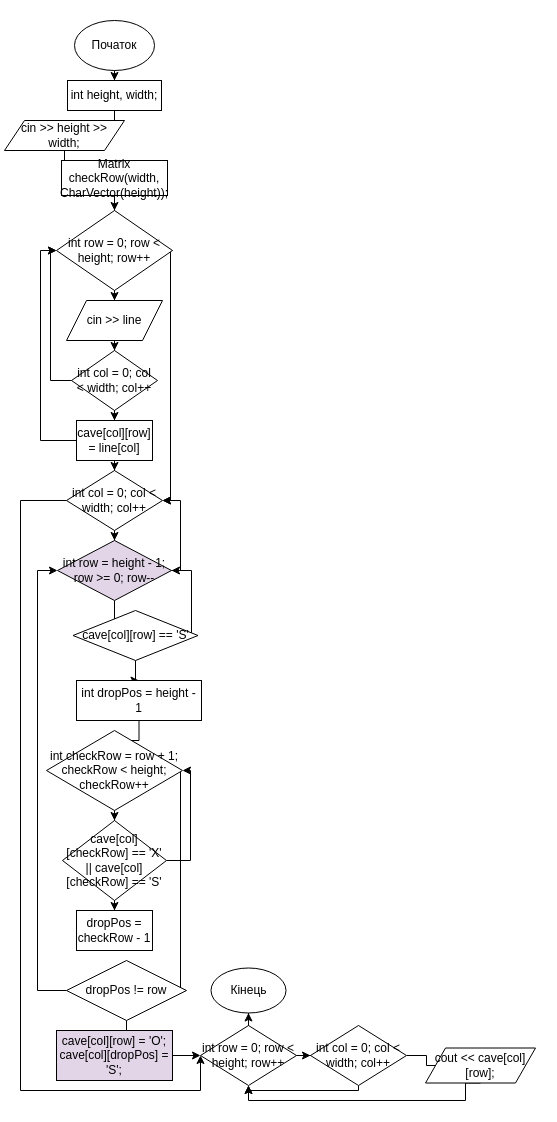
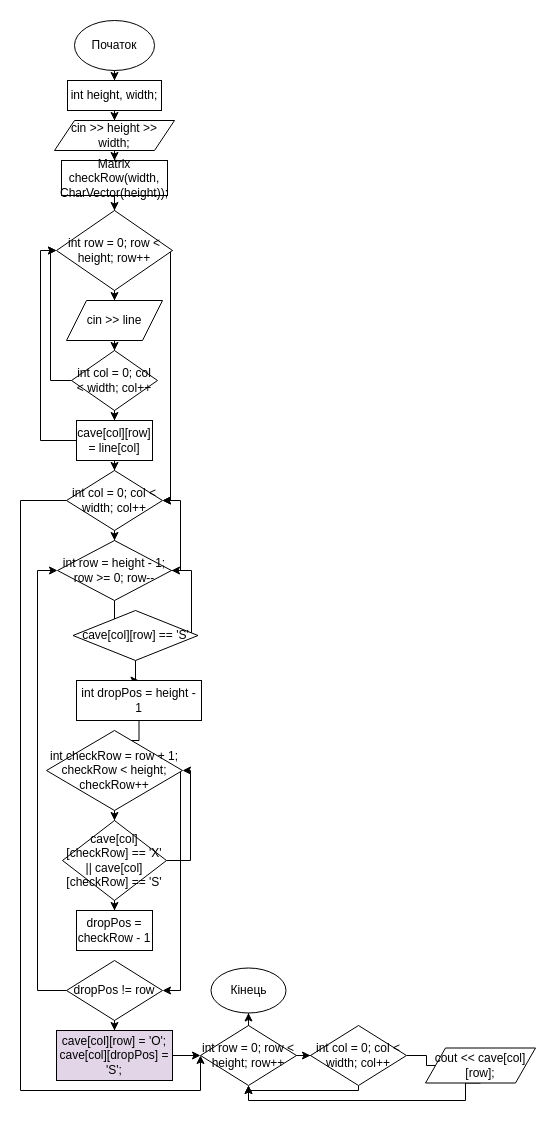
node "cin >> height >> width;": moved (65, 136) -> (115, 136)
node "int row = height - 1; row >= 0; row--": fillcolor #e1d5e7 -> #ffffff
node "dropPos != row": size 120x60 -> 96x60
